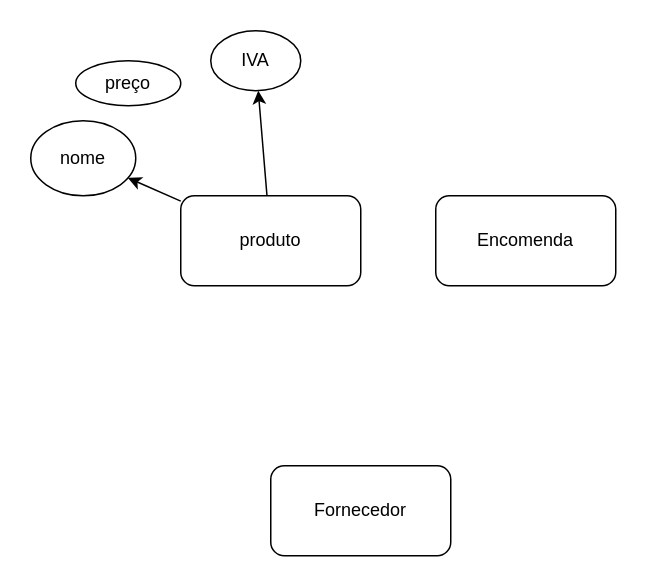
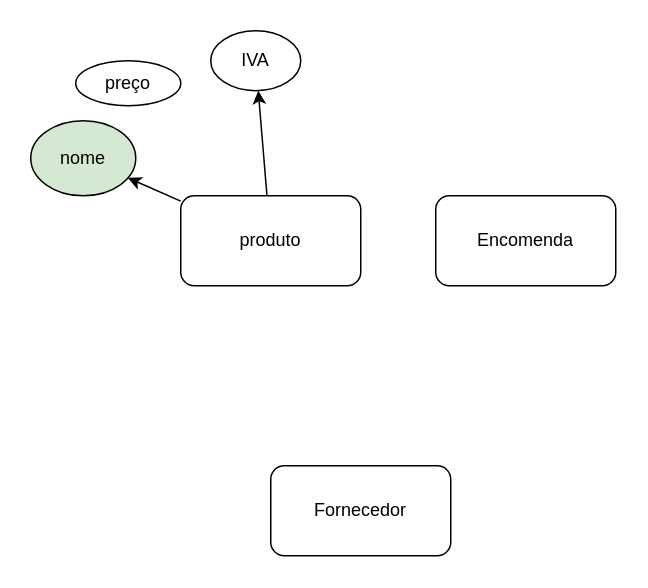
node "nome": fillcolor #ffffff -> #d5e8d4
